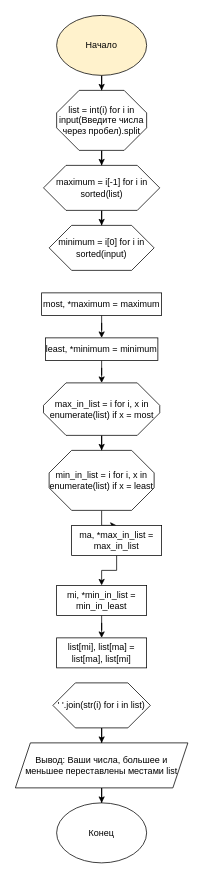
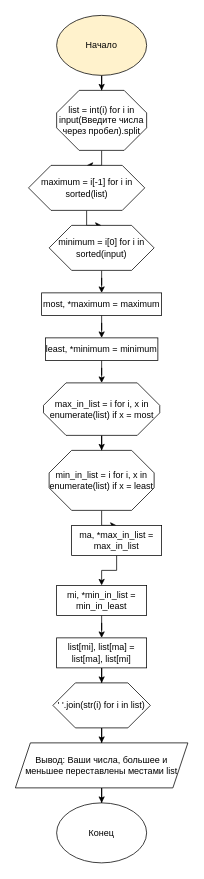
node "maximum = i[-1] for i in sorted(list)": moved (102, 188) -> (87, 188)
edge "minimum = i[0] for i in sorted(input)" -> "most, *maximum = maximum": added
edge "list[mi], list[ma] = list[ma], list[mi]" -> "' '.join(str(i) for i in list)": added
